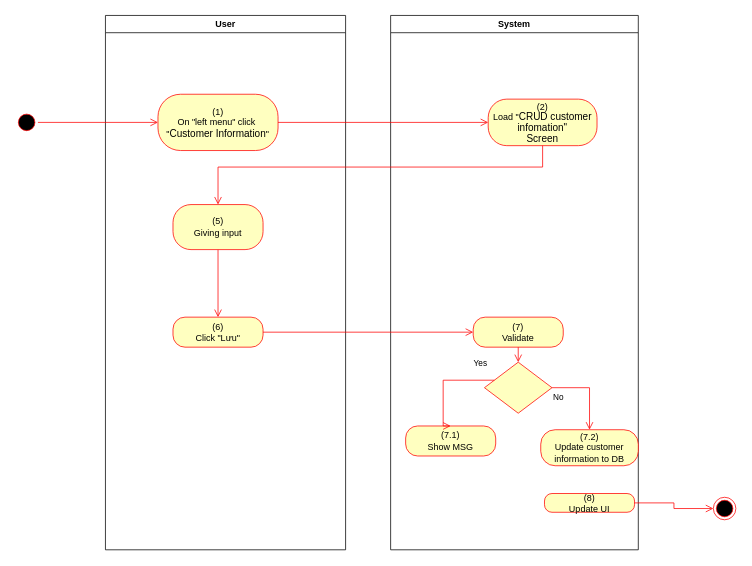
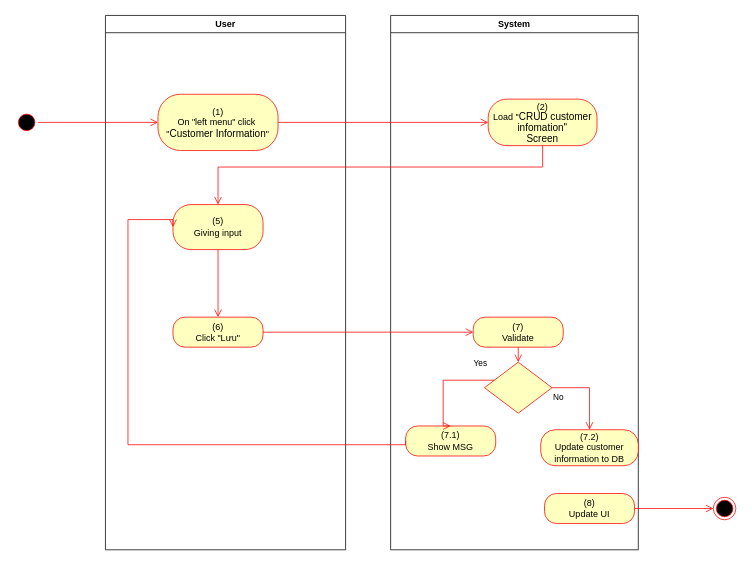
edge "(7.1) Show MSG" -> "(5) Giving input": added
node "(8) Update UI": size 90x19 -> 90x30
